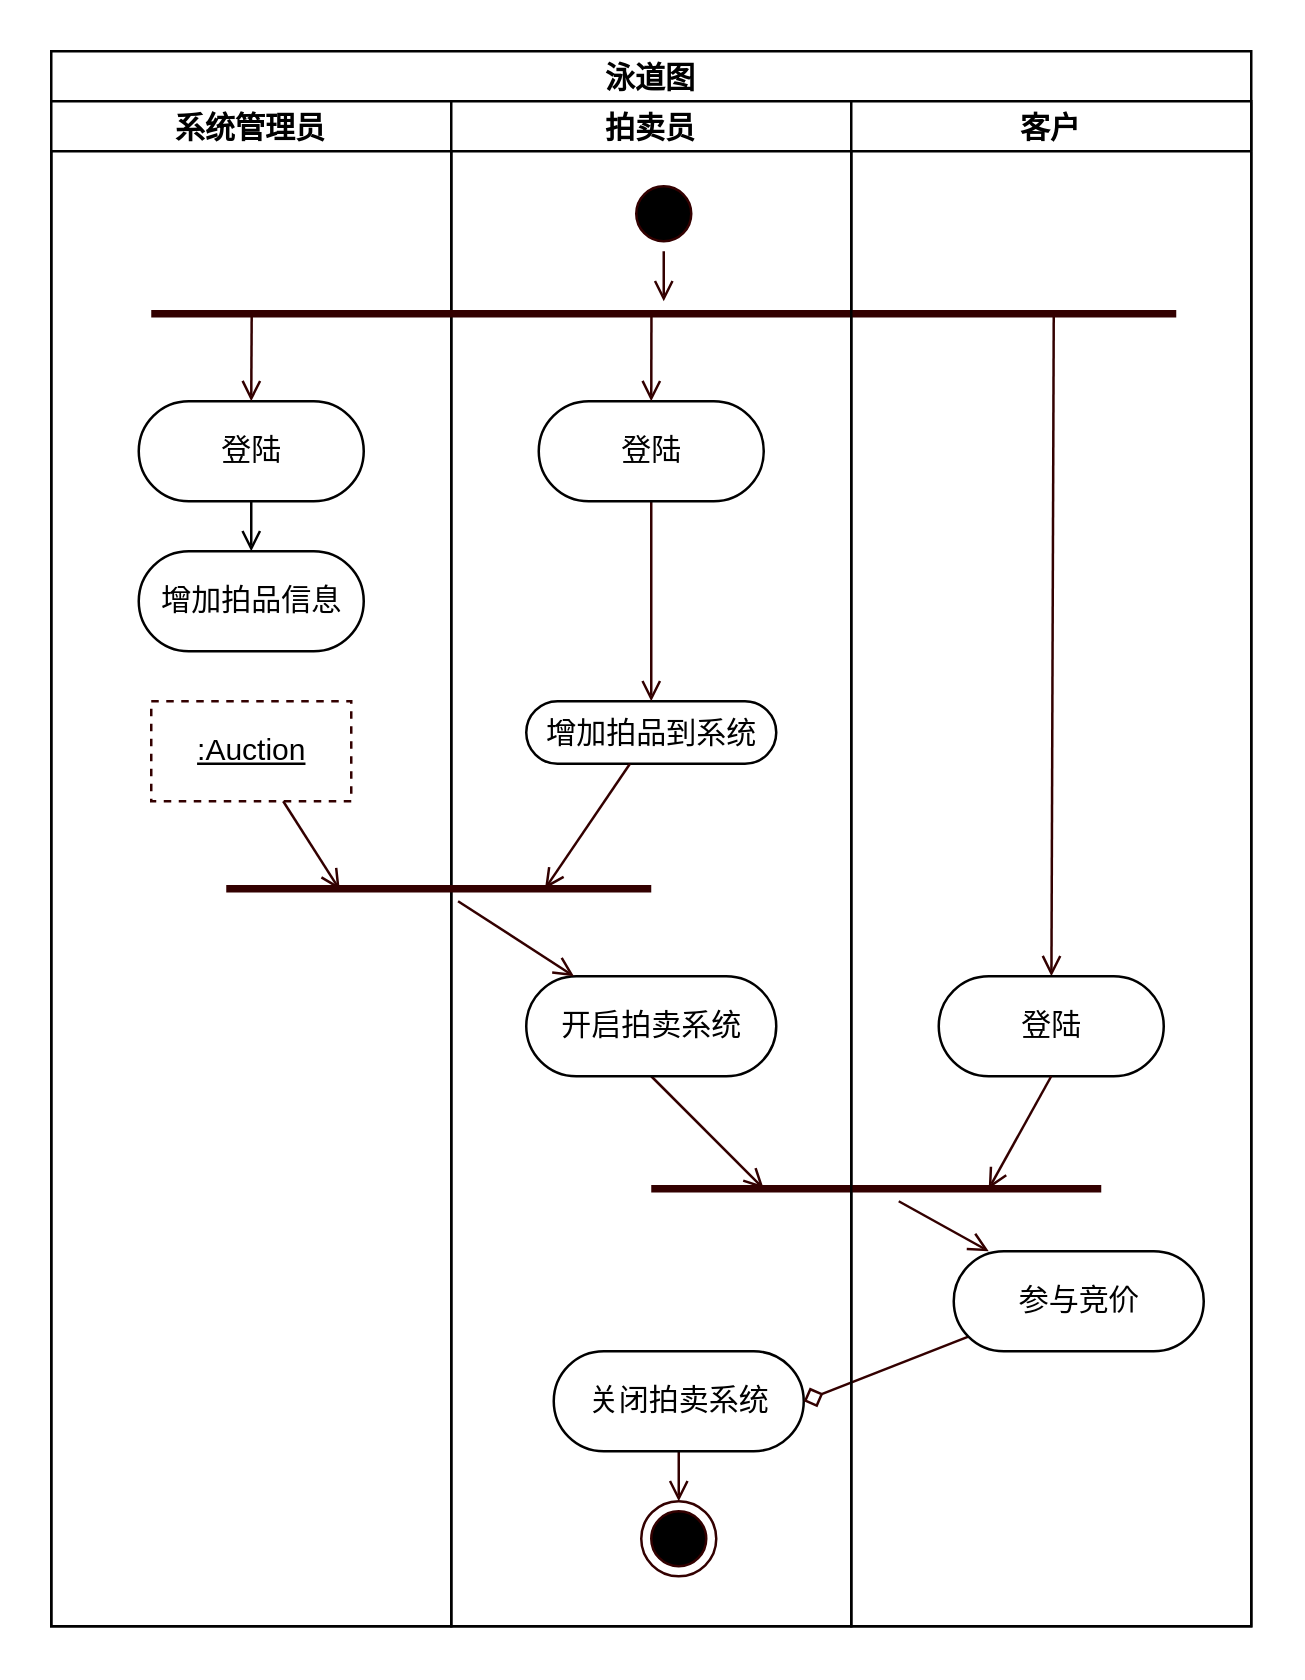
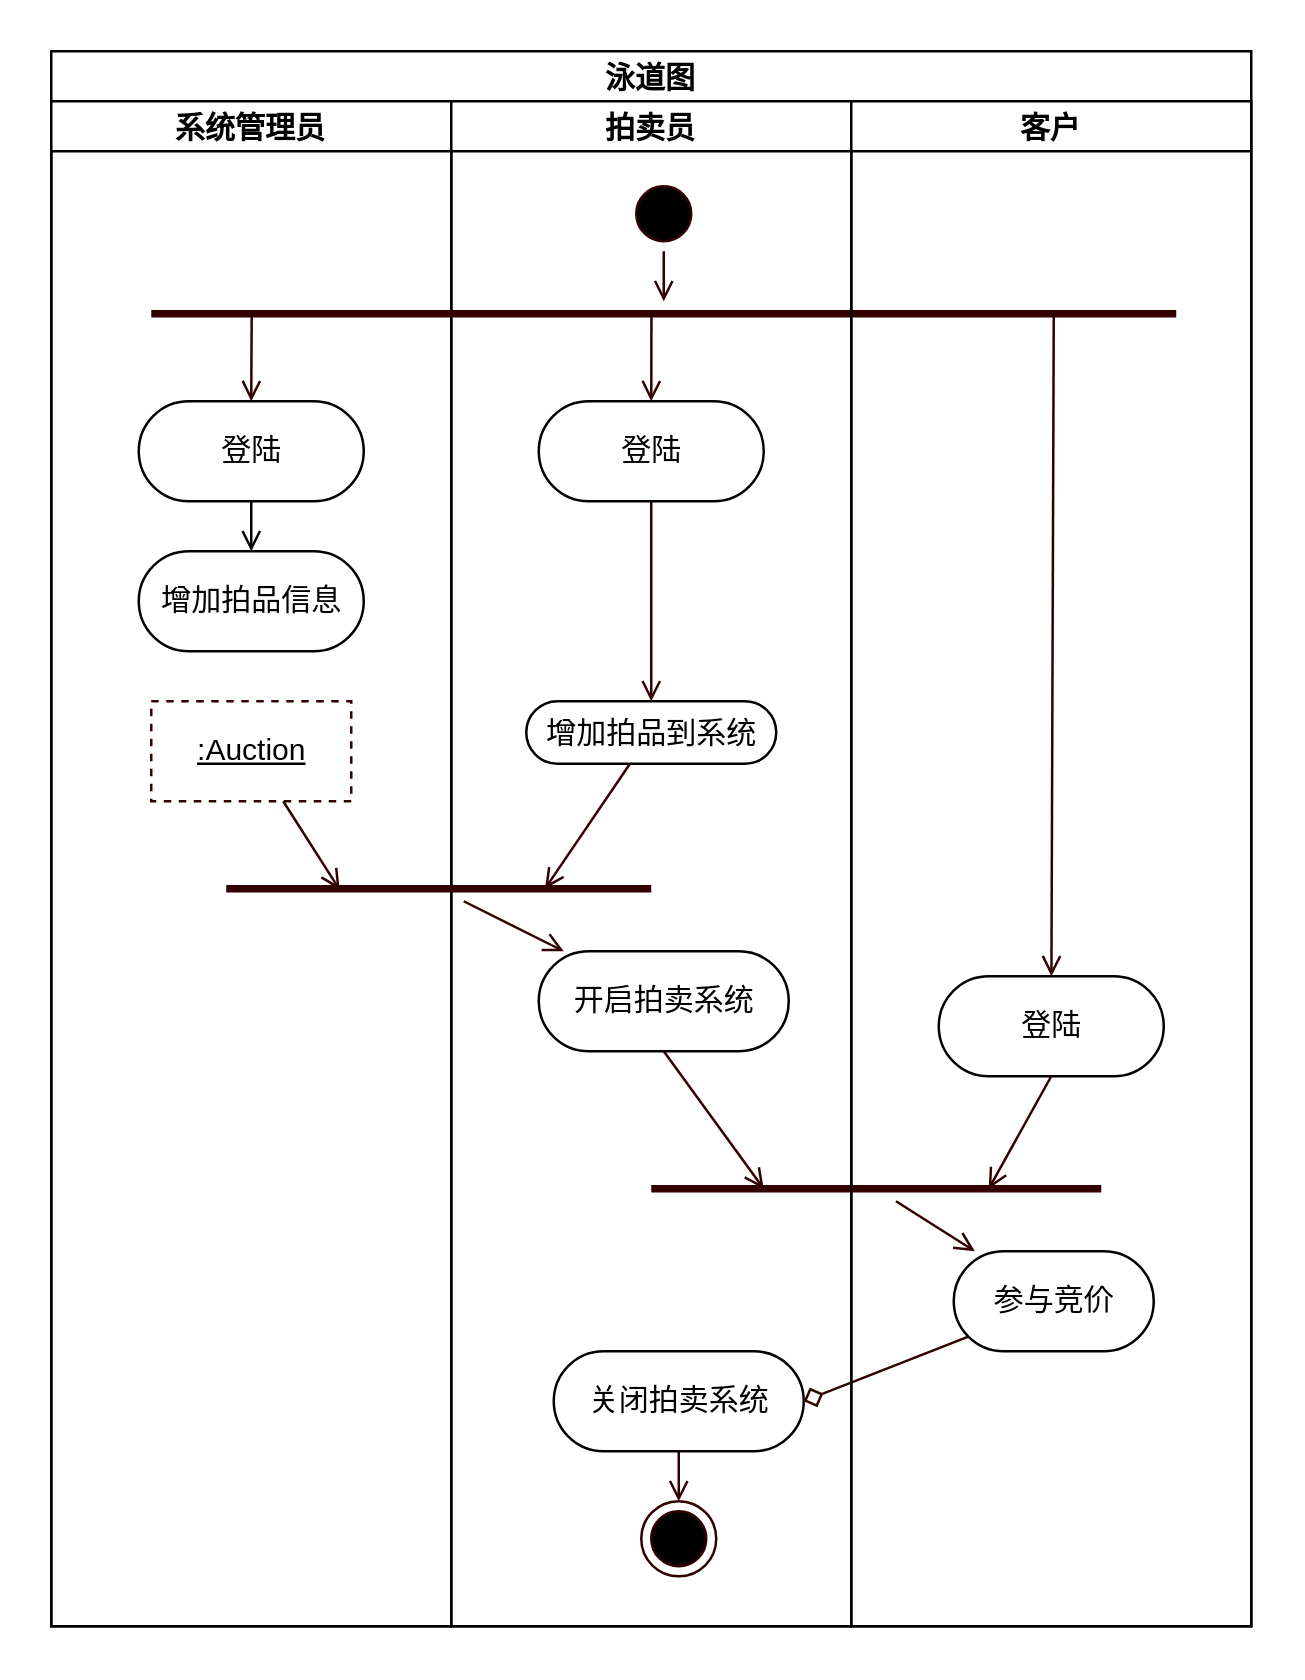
node "开启拍卖系统": moved (651, 1026) -> (664, 1001)
node "参与竞价": size 250x100 -> 200x100
